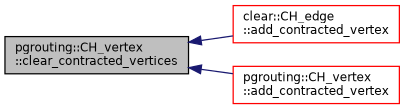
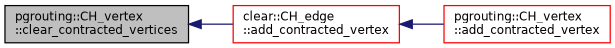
edge "pgrouting::CH_vertex ::add_contracted_vertex" -> "pgrouting::CH_vertex ::clear_contracted_vertices": now "pgrouting::CH_vertex ::add_contracted_vertex" -> "clear::CH_edge ::add_contracted_vertex"
